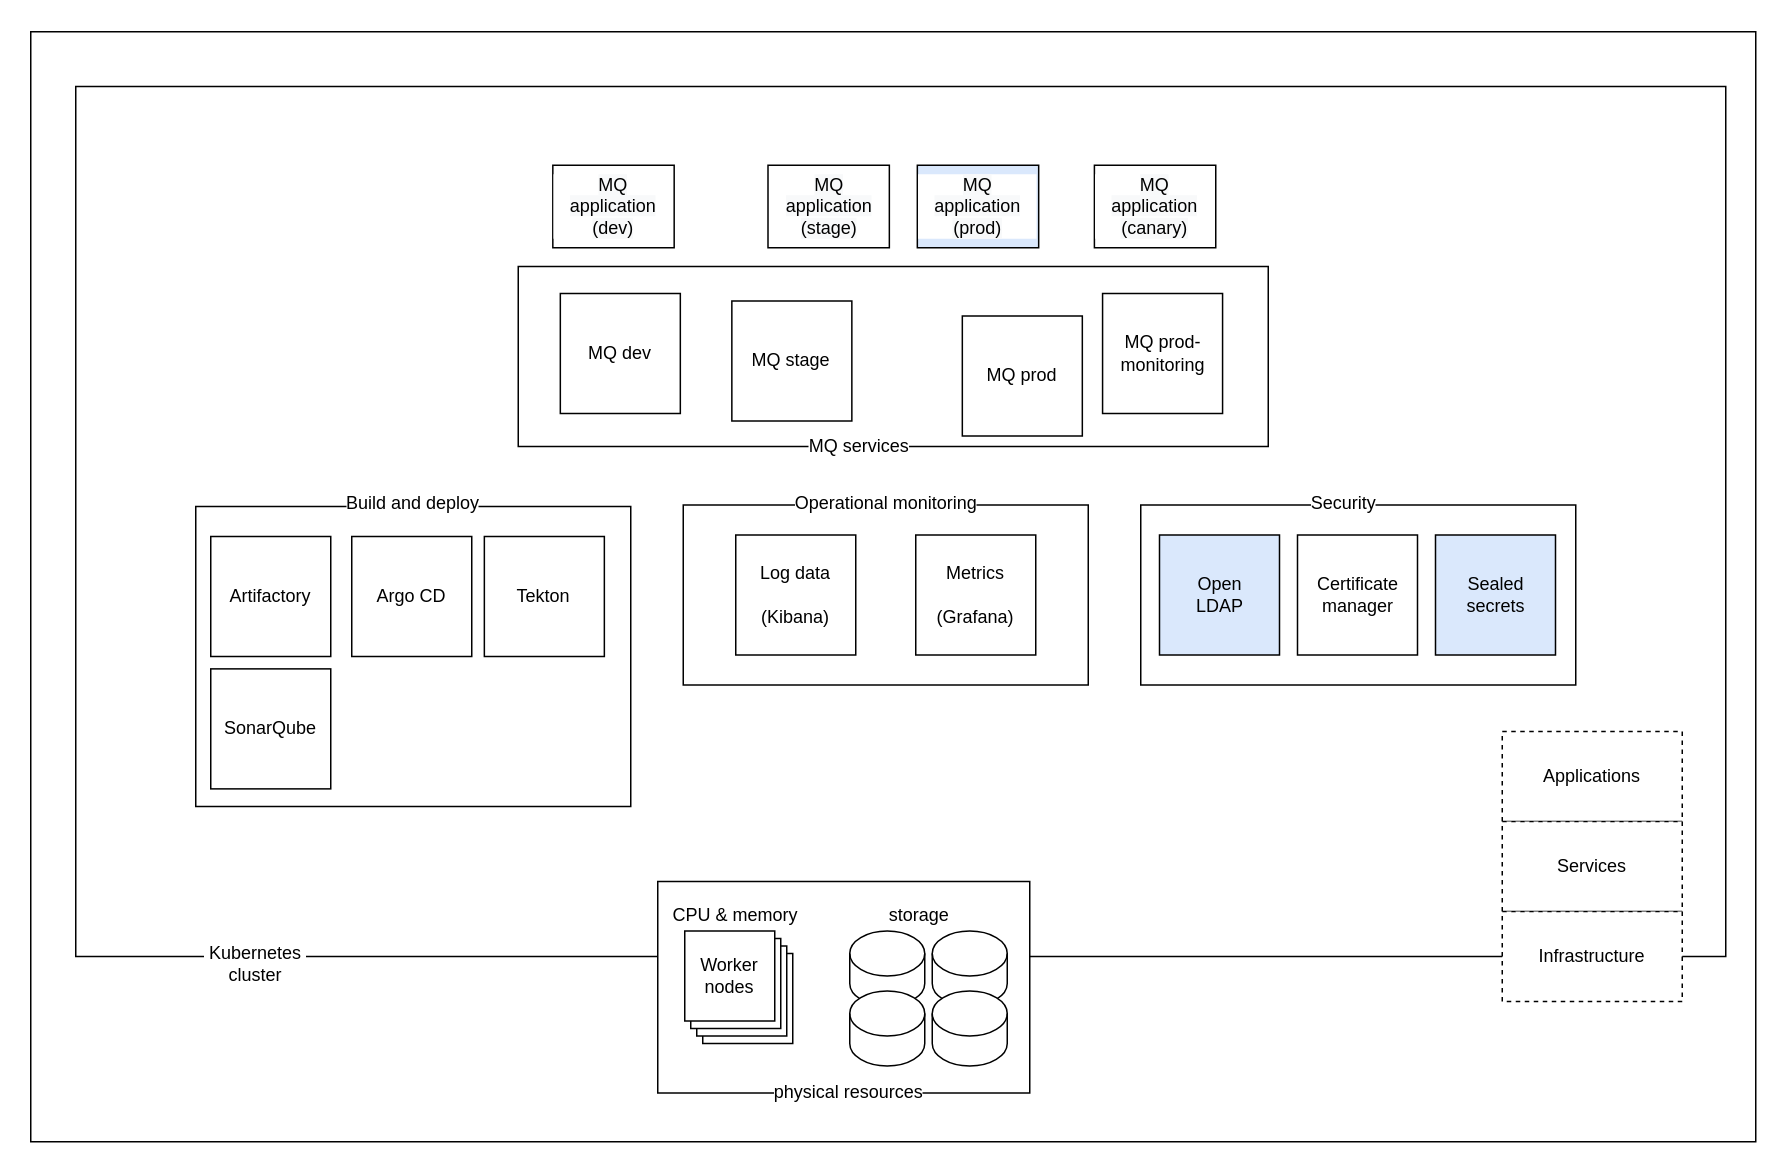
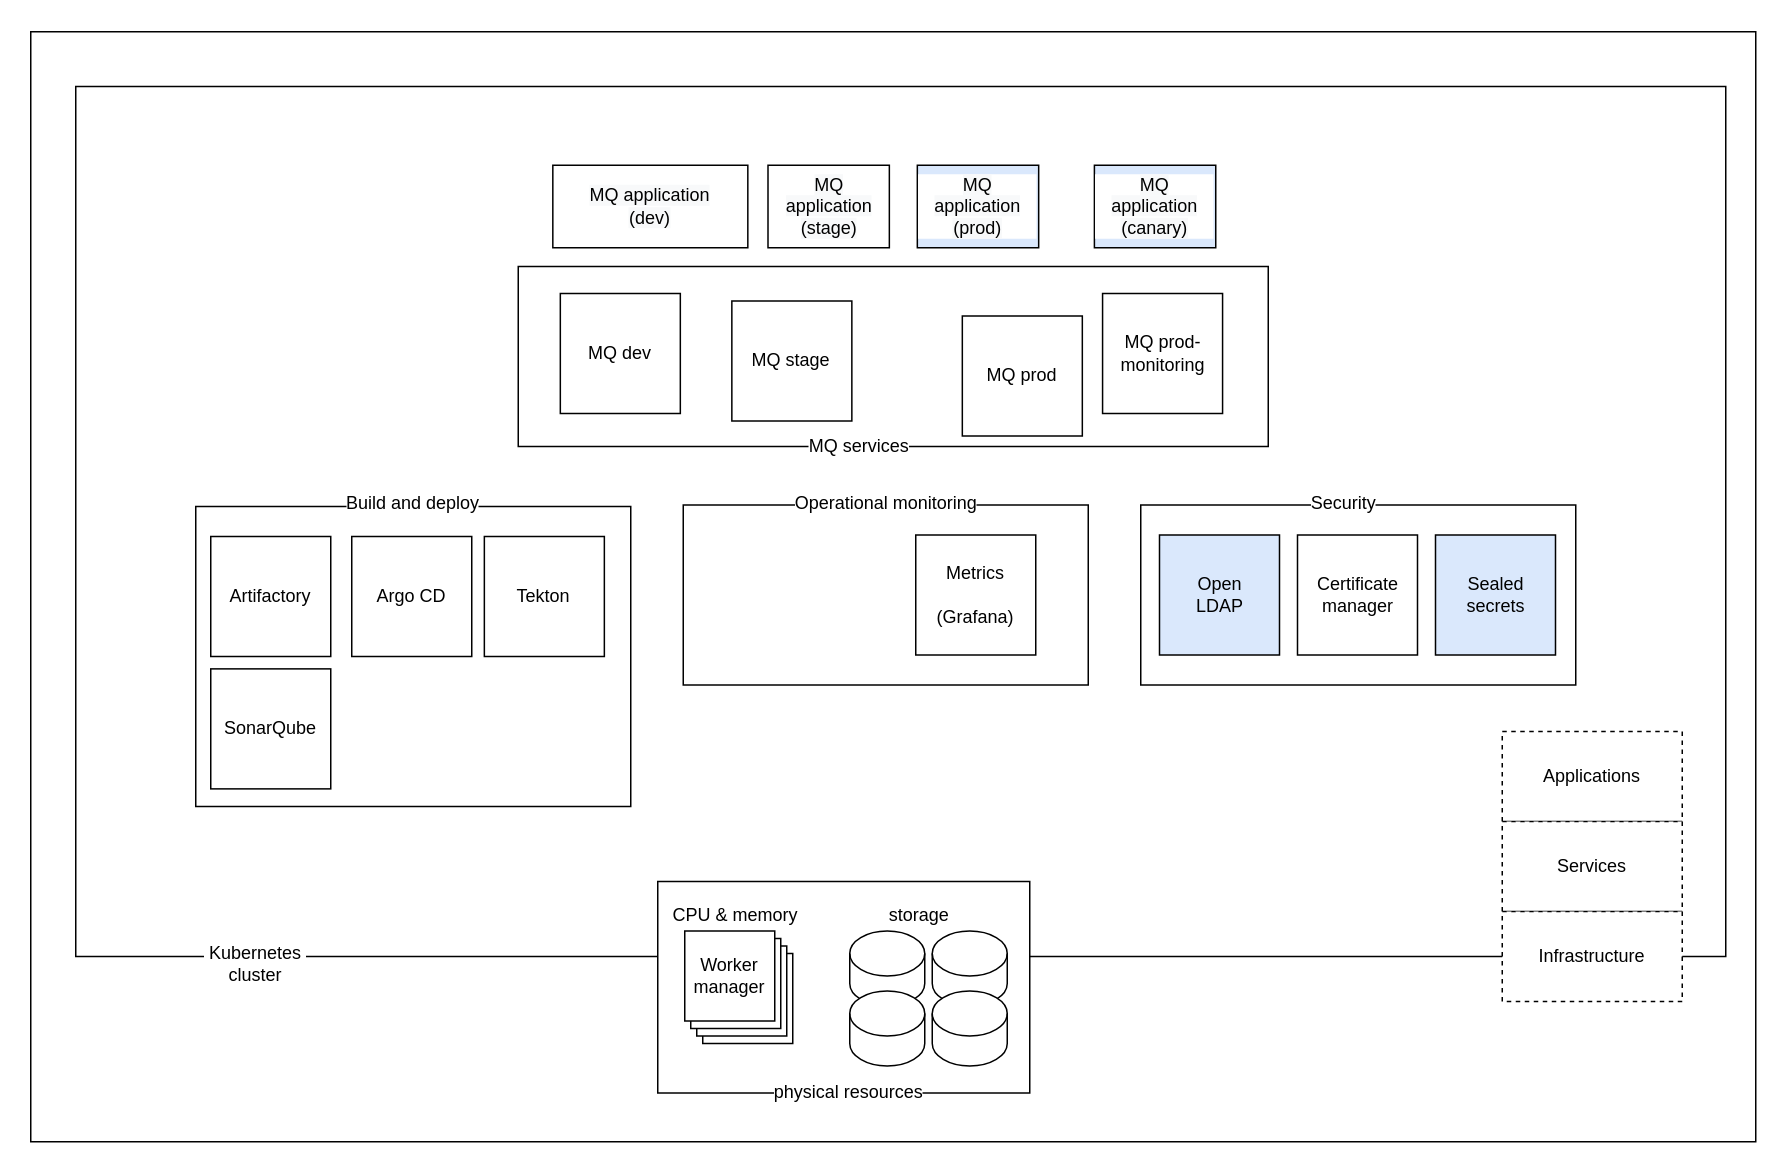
node "MQ application(dev)": size 121x83 -> 195x83
node "MQ application(canary)": fillcolor #ffffff -> #dae8fc
node "Log data (Kibana)": removed
node "Worker nodes": label "Worker nodes" -> "Worker manager"
